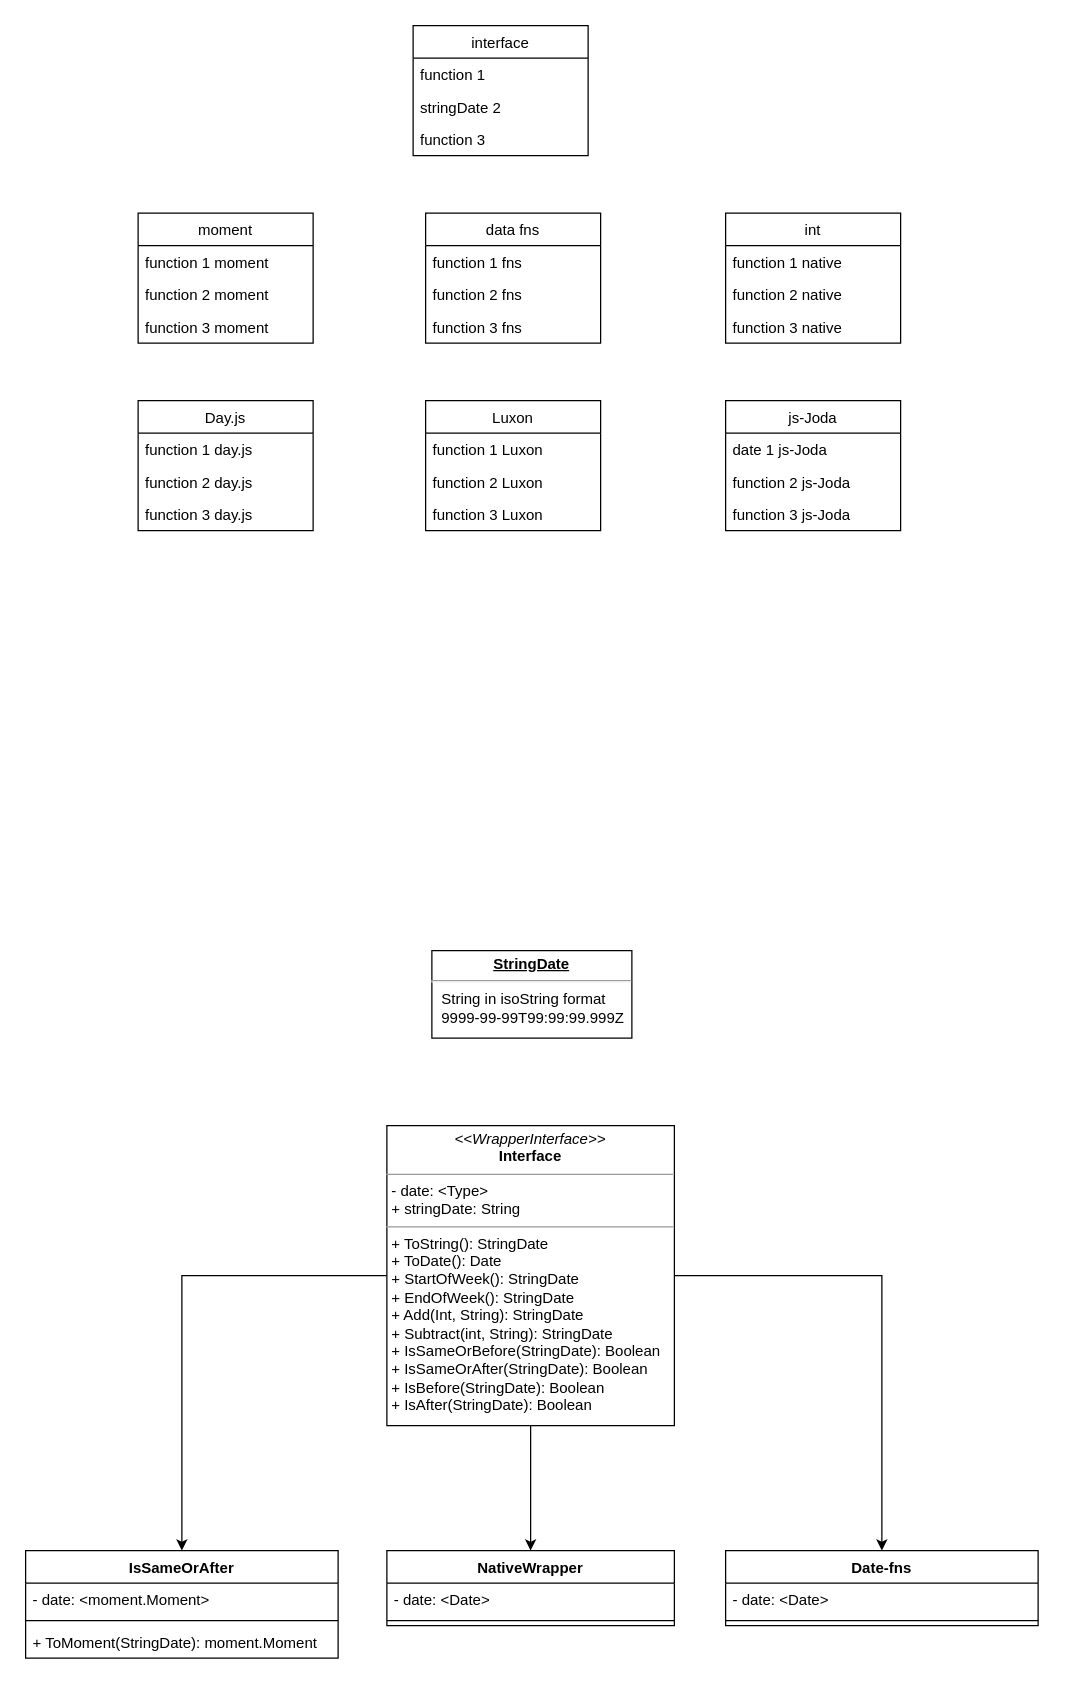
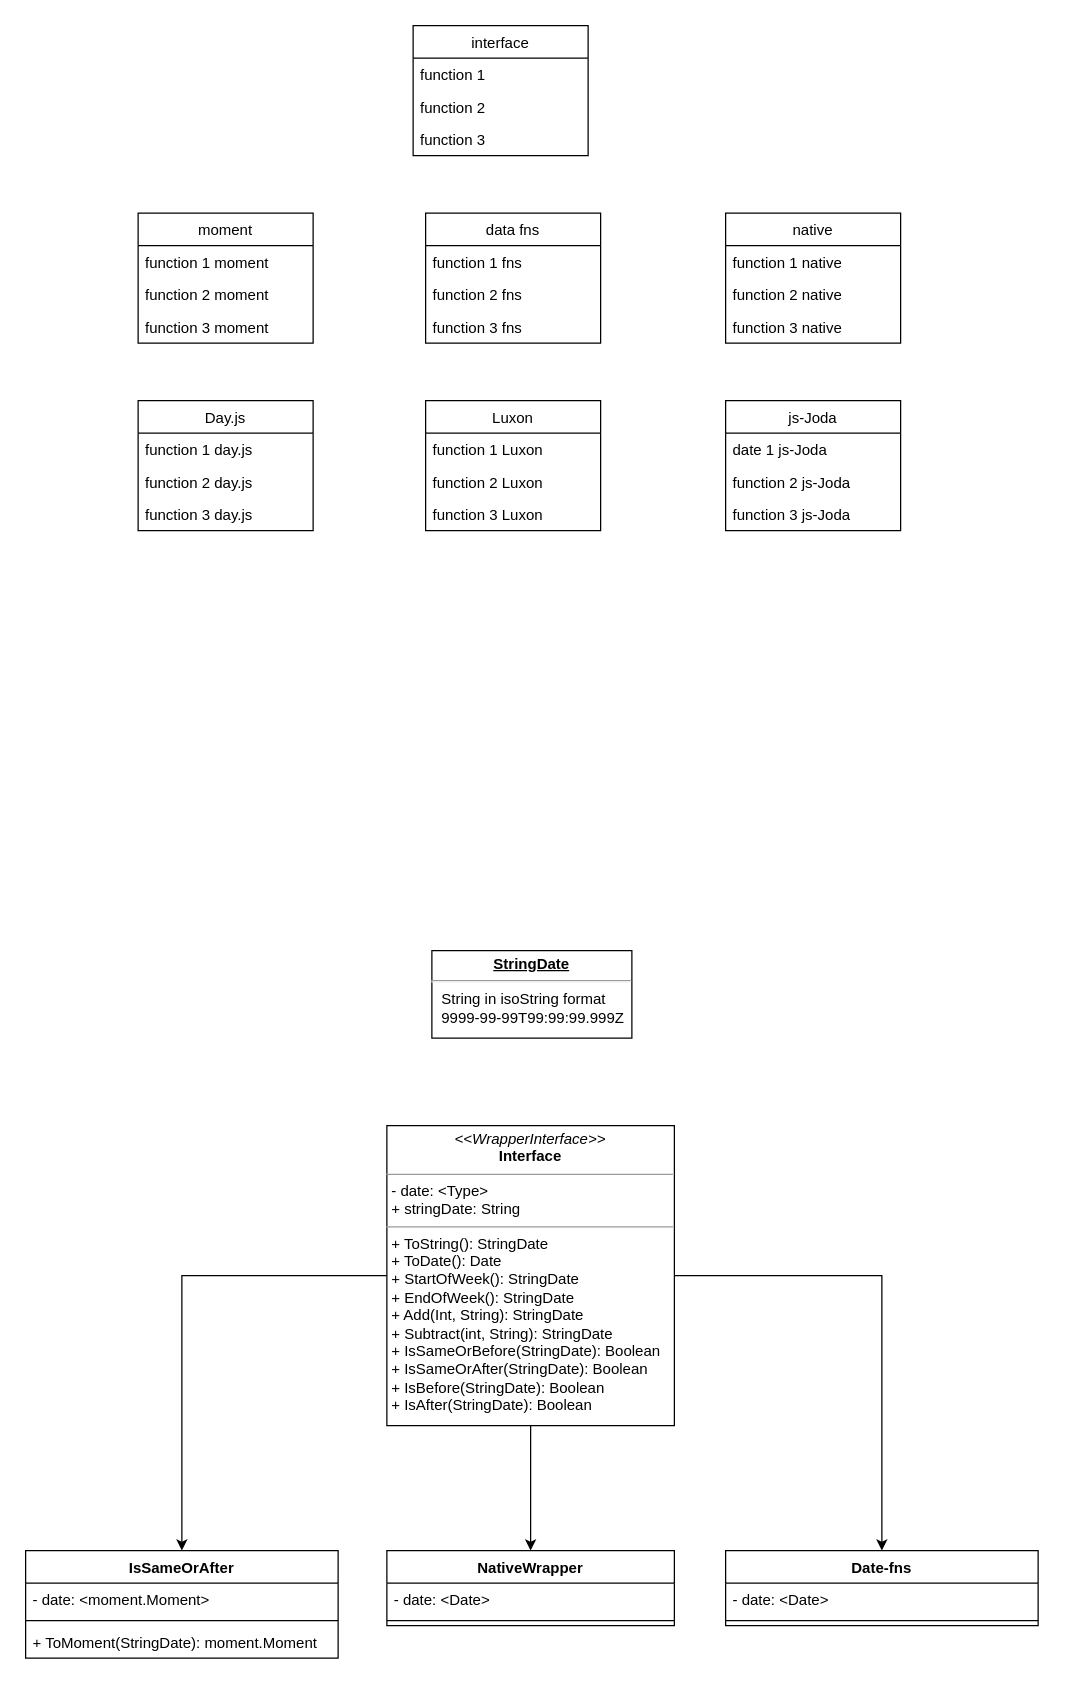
node "stringDate 2": label "stringDate 2" -> "function 2"
node "int": label "int" -> "native"
